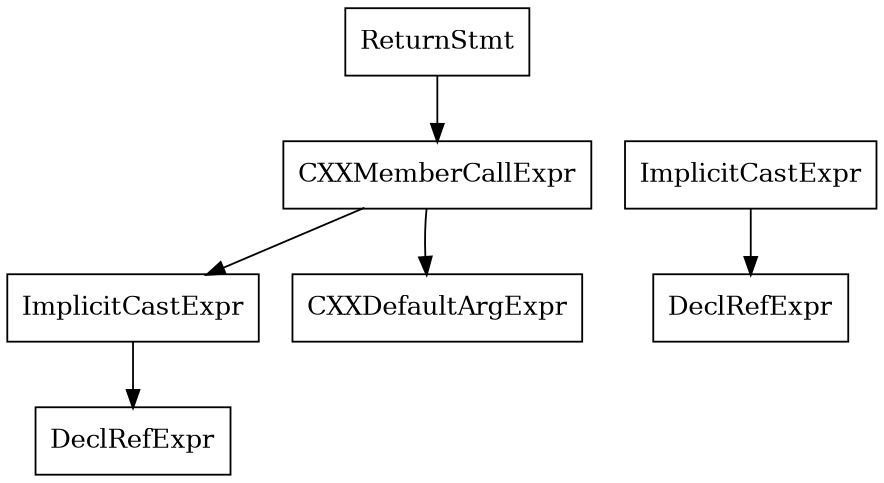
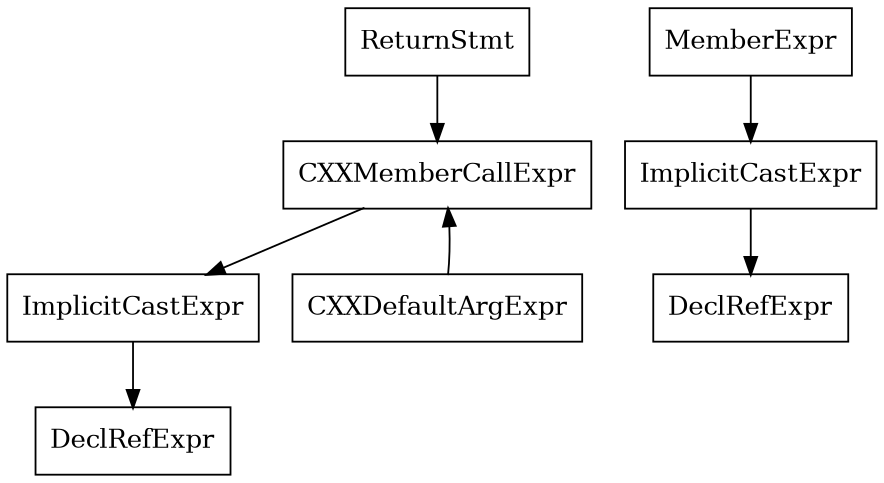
node "MemberExpr": added
edge "CXXMemberCallExpr" -> "CXXDefaultArgExpr": reversed
